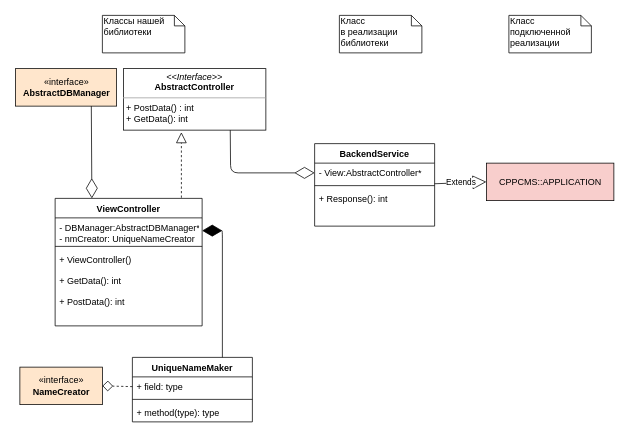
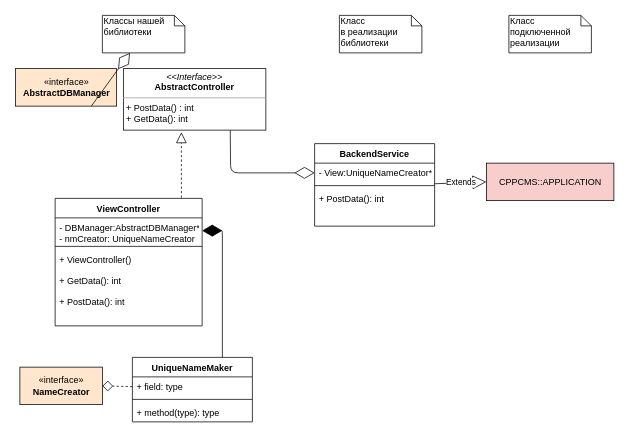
edge "«interface» AbstractDBManager" -> "ViewController": now "«interface» AbstractDBManager" -> "Классы нашей библиотеки"
node "- View:AbstractController*": label "- View:AbstractController*" -> "- View:UniqueNameCreator*"
node "+ Response(): int": label "+ Response(): int" -> "+ PostData(): int"
